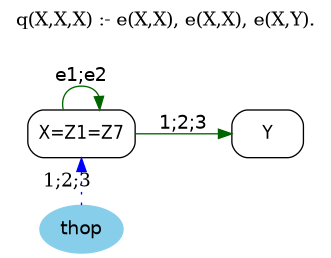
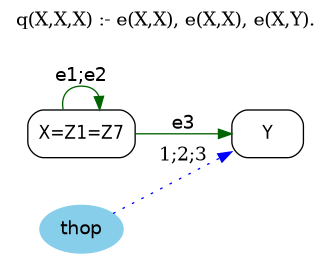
edge "X=Z1=Z7" -> "Y": label "1;2;3" -> "e3"
edge "thop" -> "X=Z1=Z7": now "thop" -> "Y"
